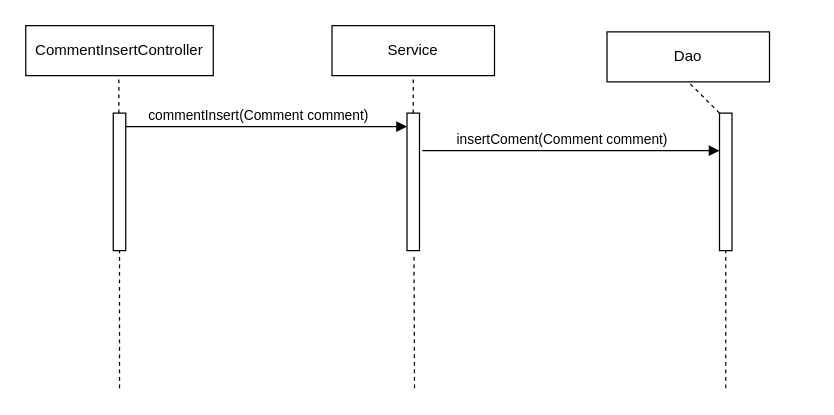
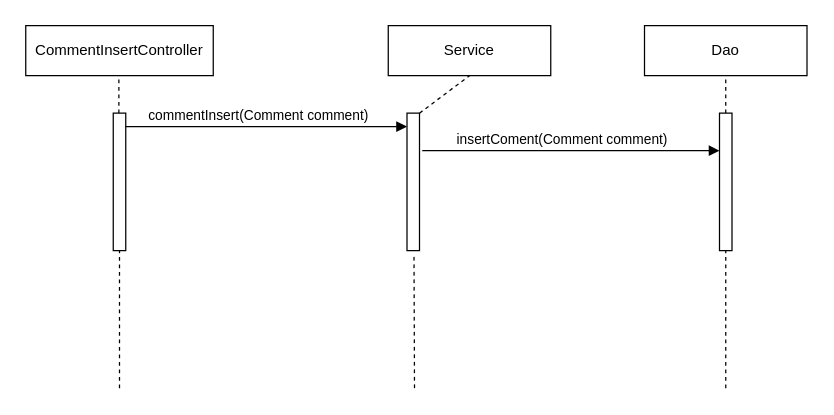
node "Service": moved (413, 51) -> (469, 51)
node "Dao": moved (688, 57) -> (726, 51)
